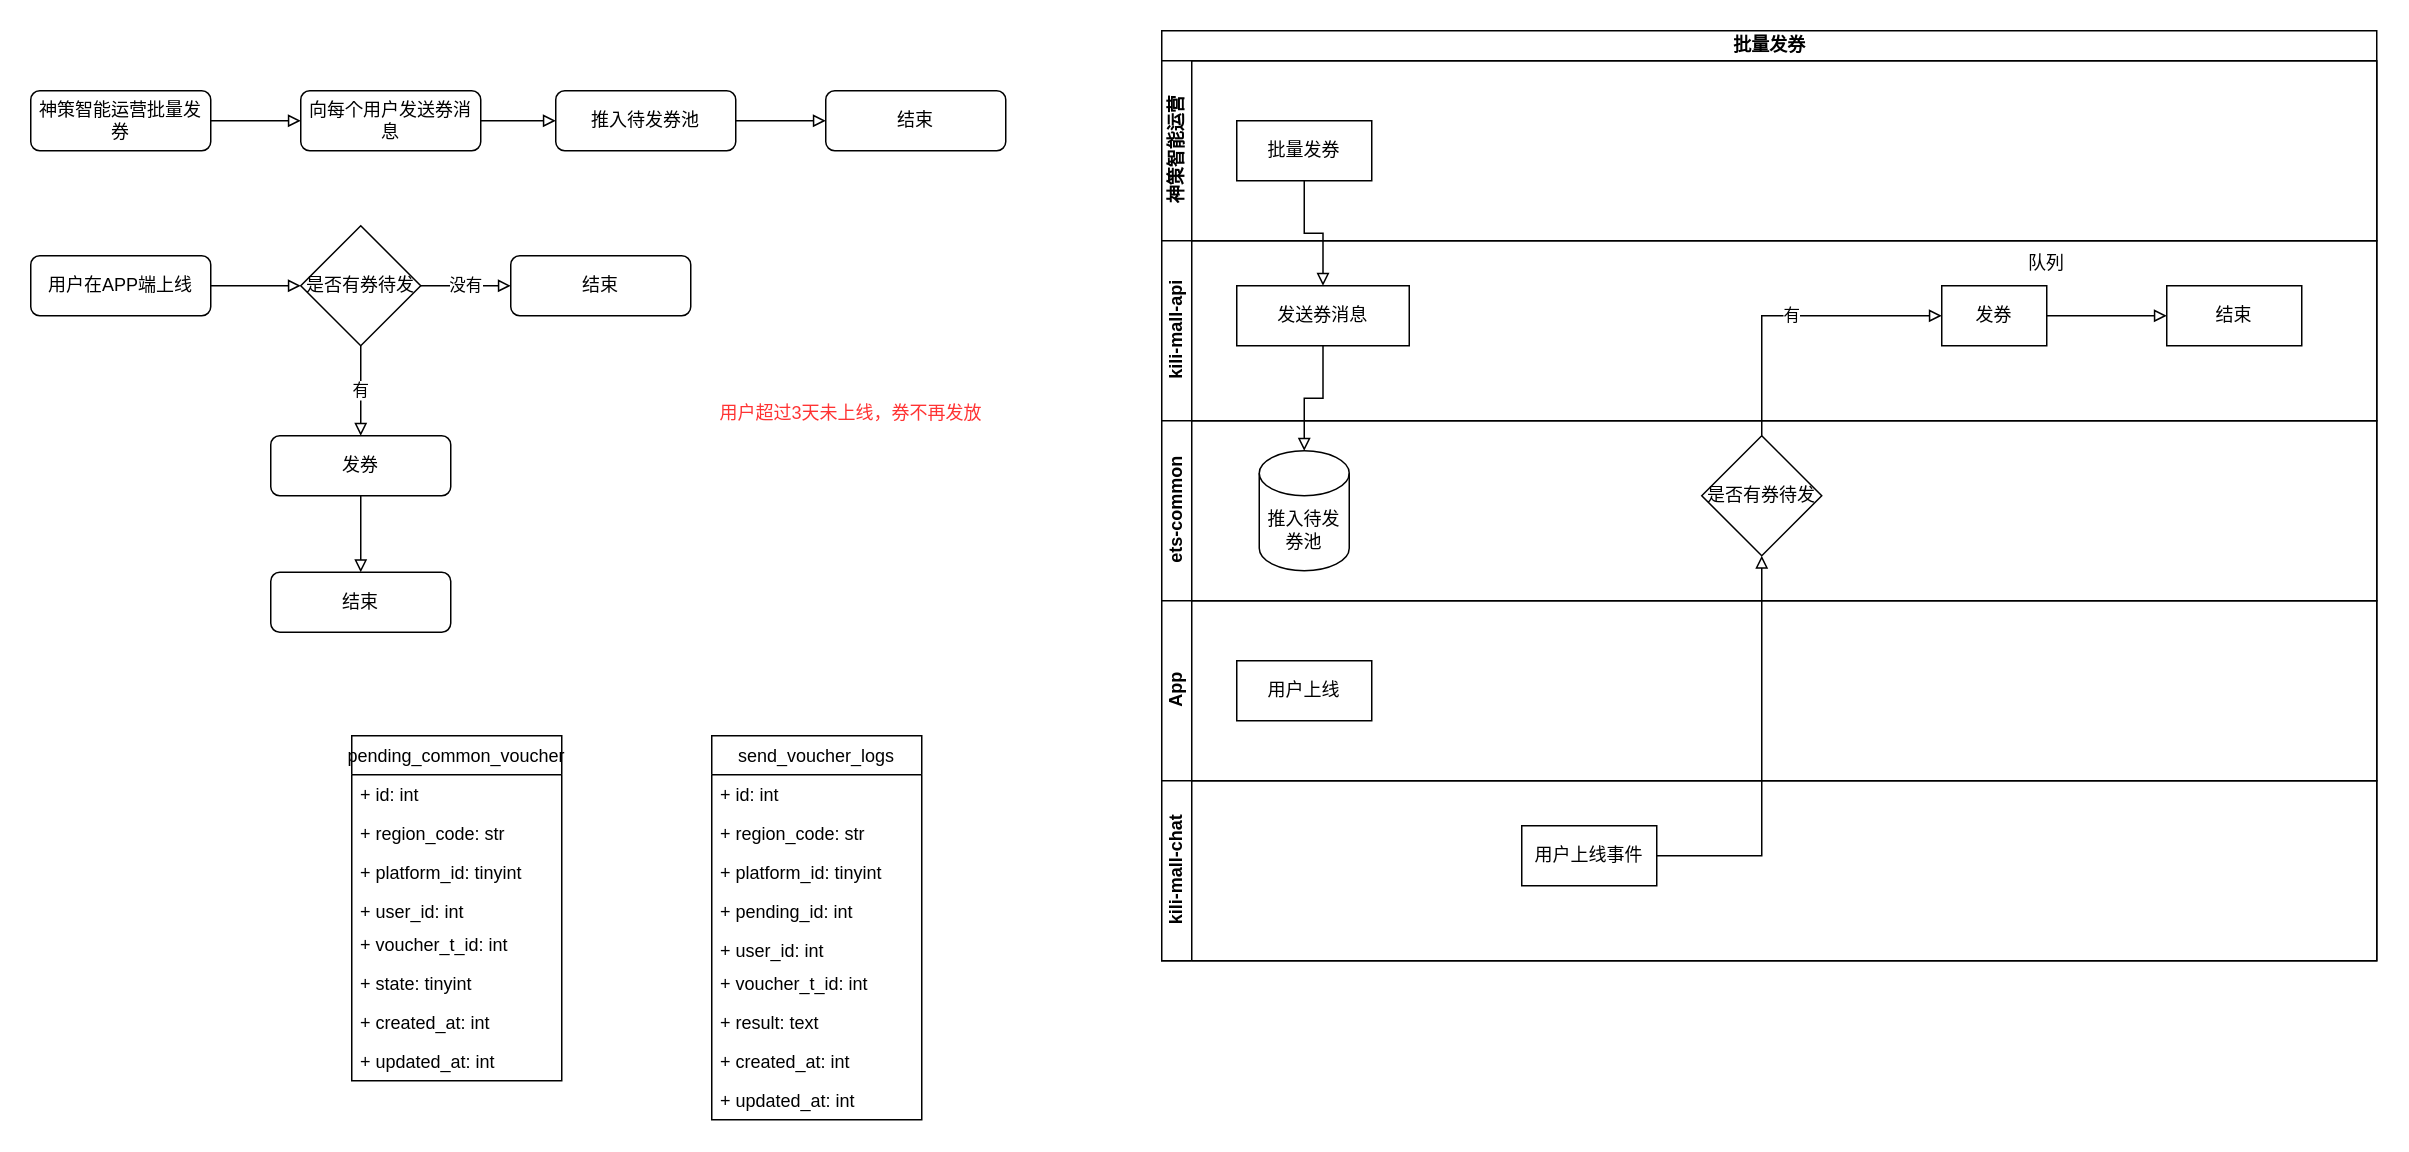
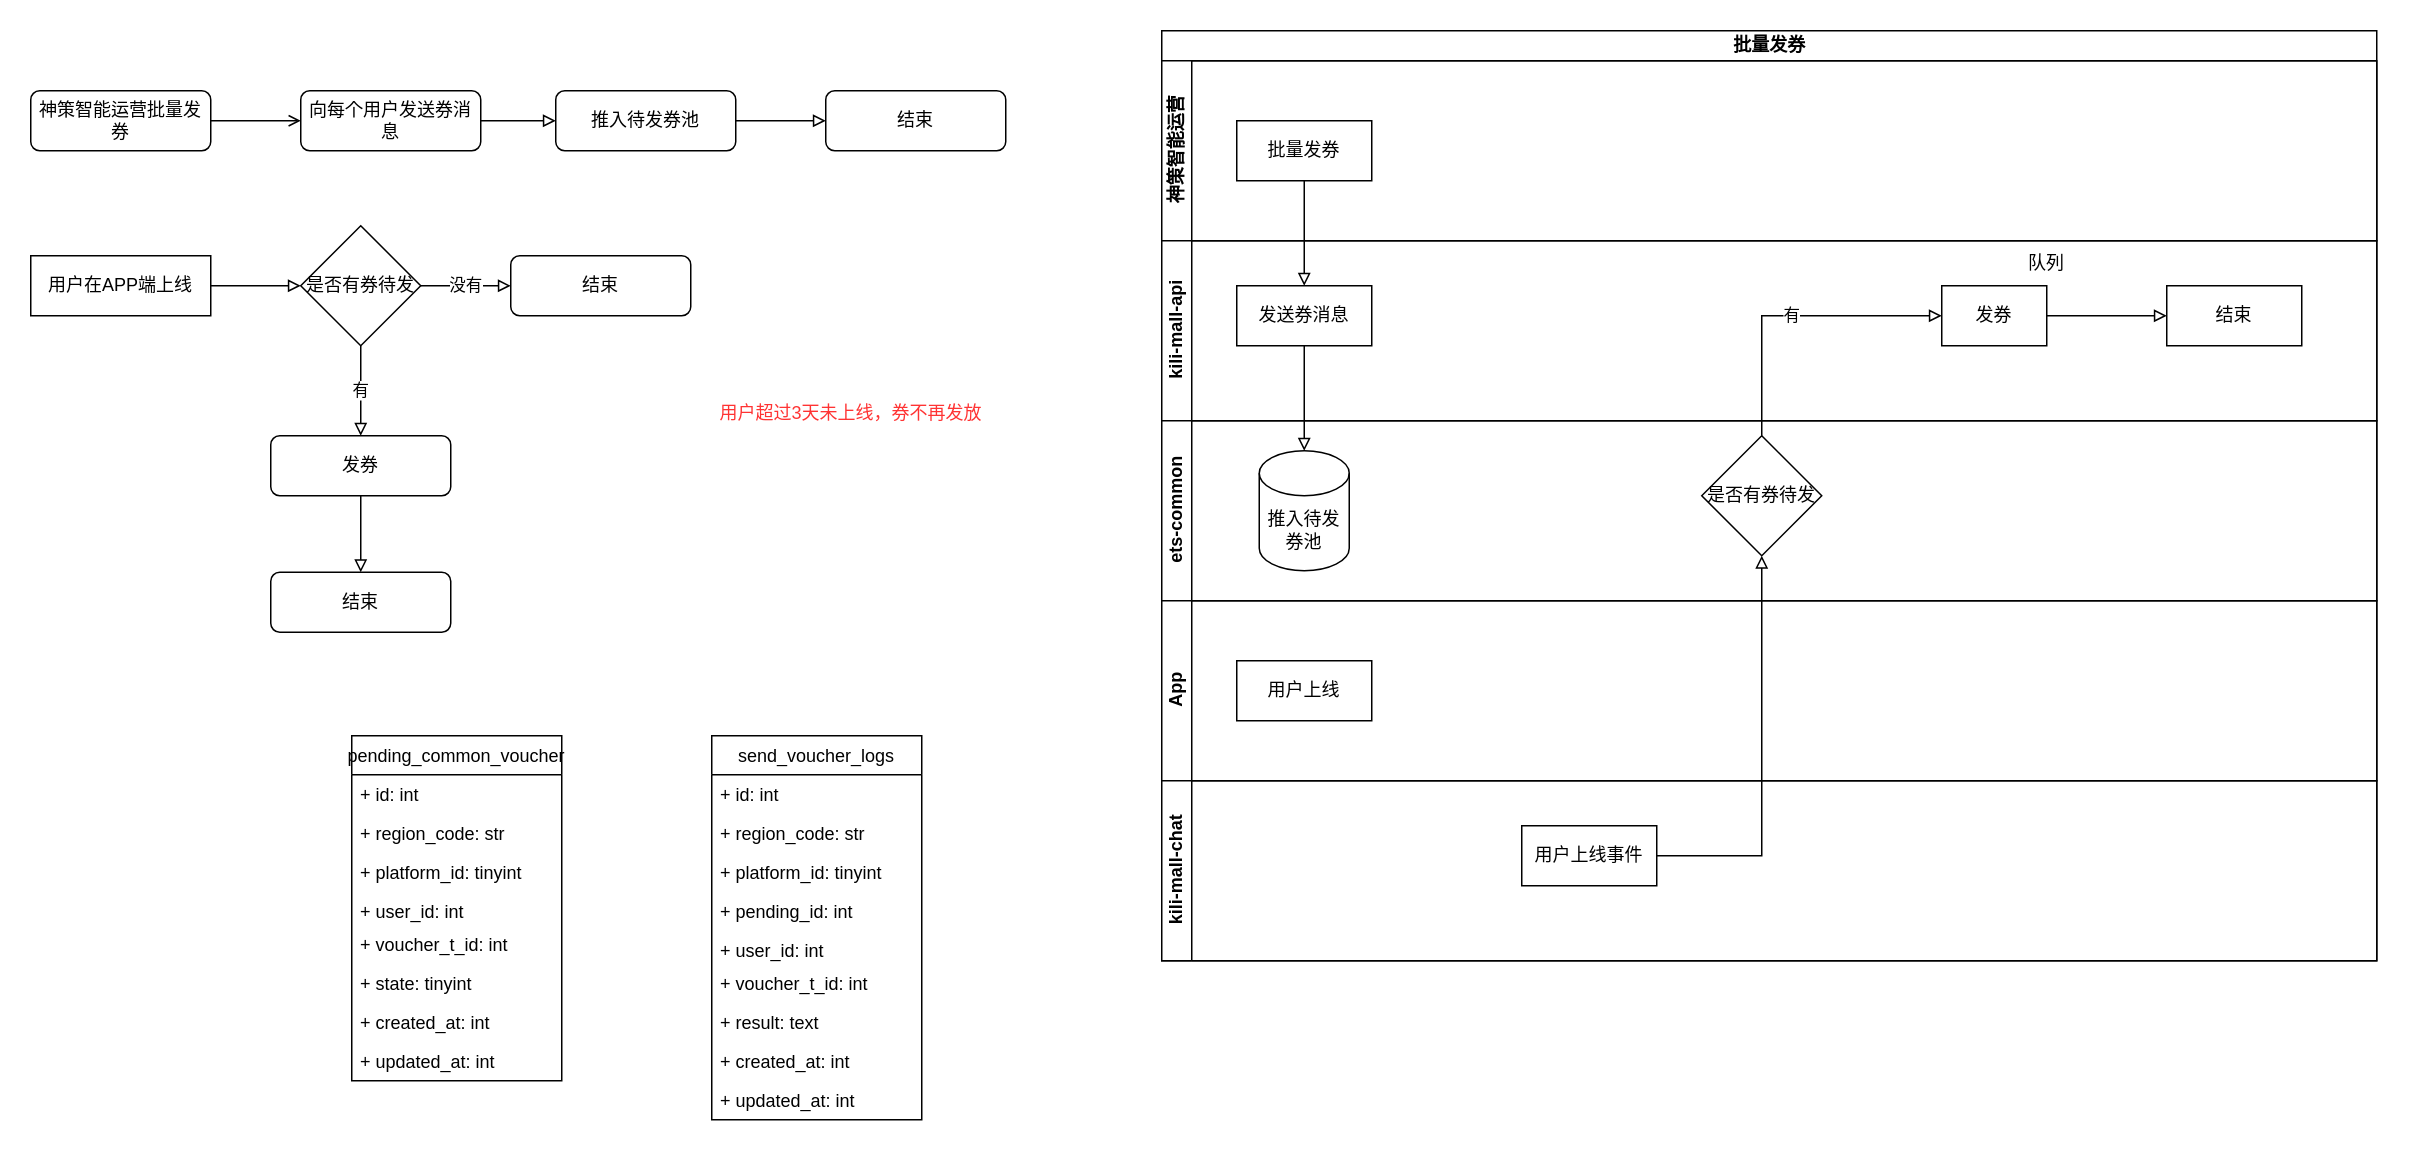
edge "神策智能运营批量发券" -> "向每个用户发送券消息": arrowhead block -> open
node "用户在APP端上线": shape rounded rectangle -> rectangle
node "发送券消息": size 173x60 -> 135x60
